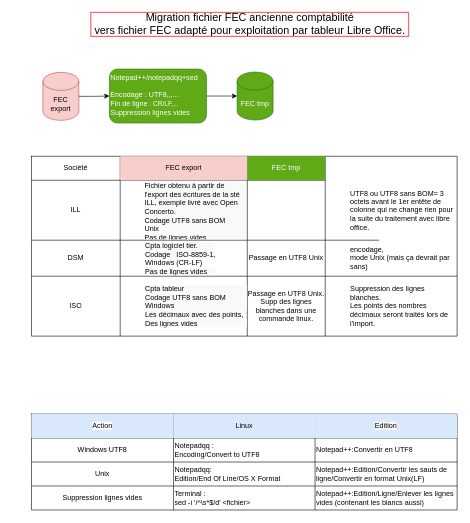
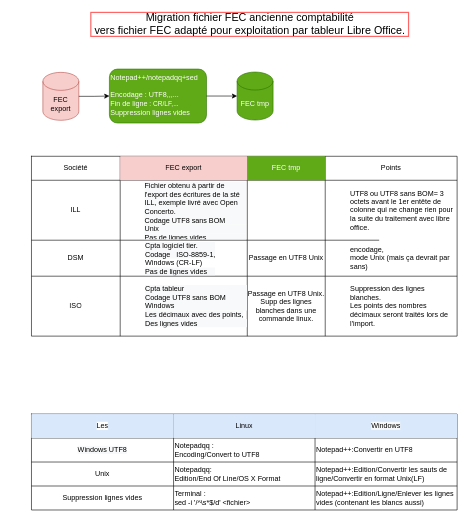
node "Points": added
node "Action": label "Action" -> "Les"
node "Edition": label "Edition" -> "Windows"
